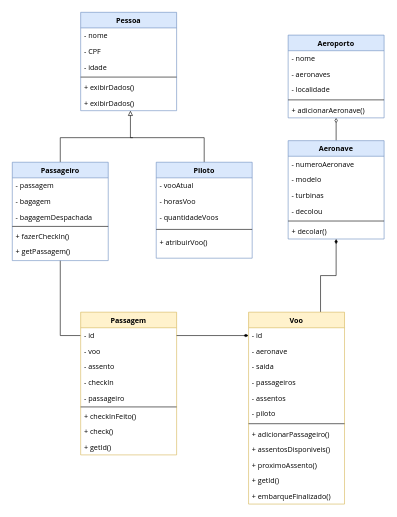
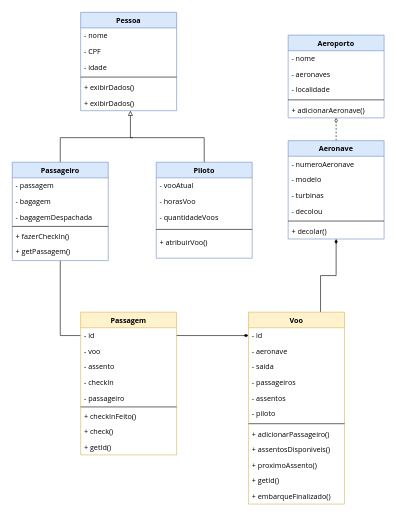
edge "Aeronave" -> "Aeroporto": style solid -> dashed
